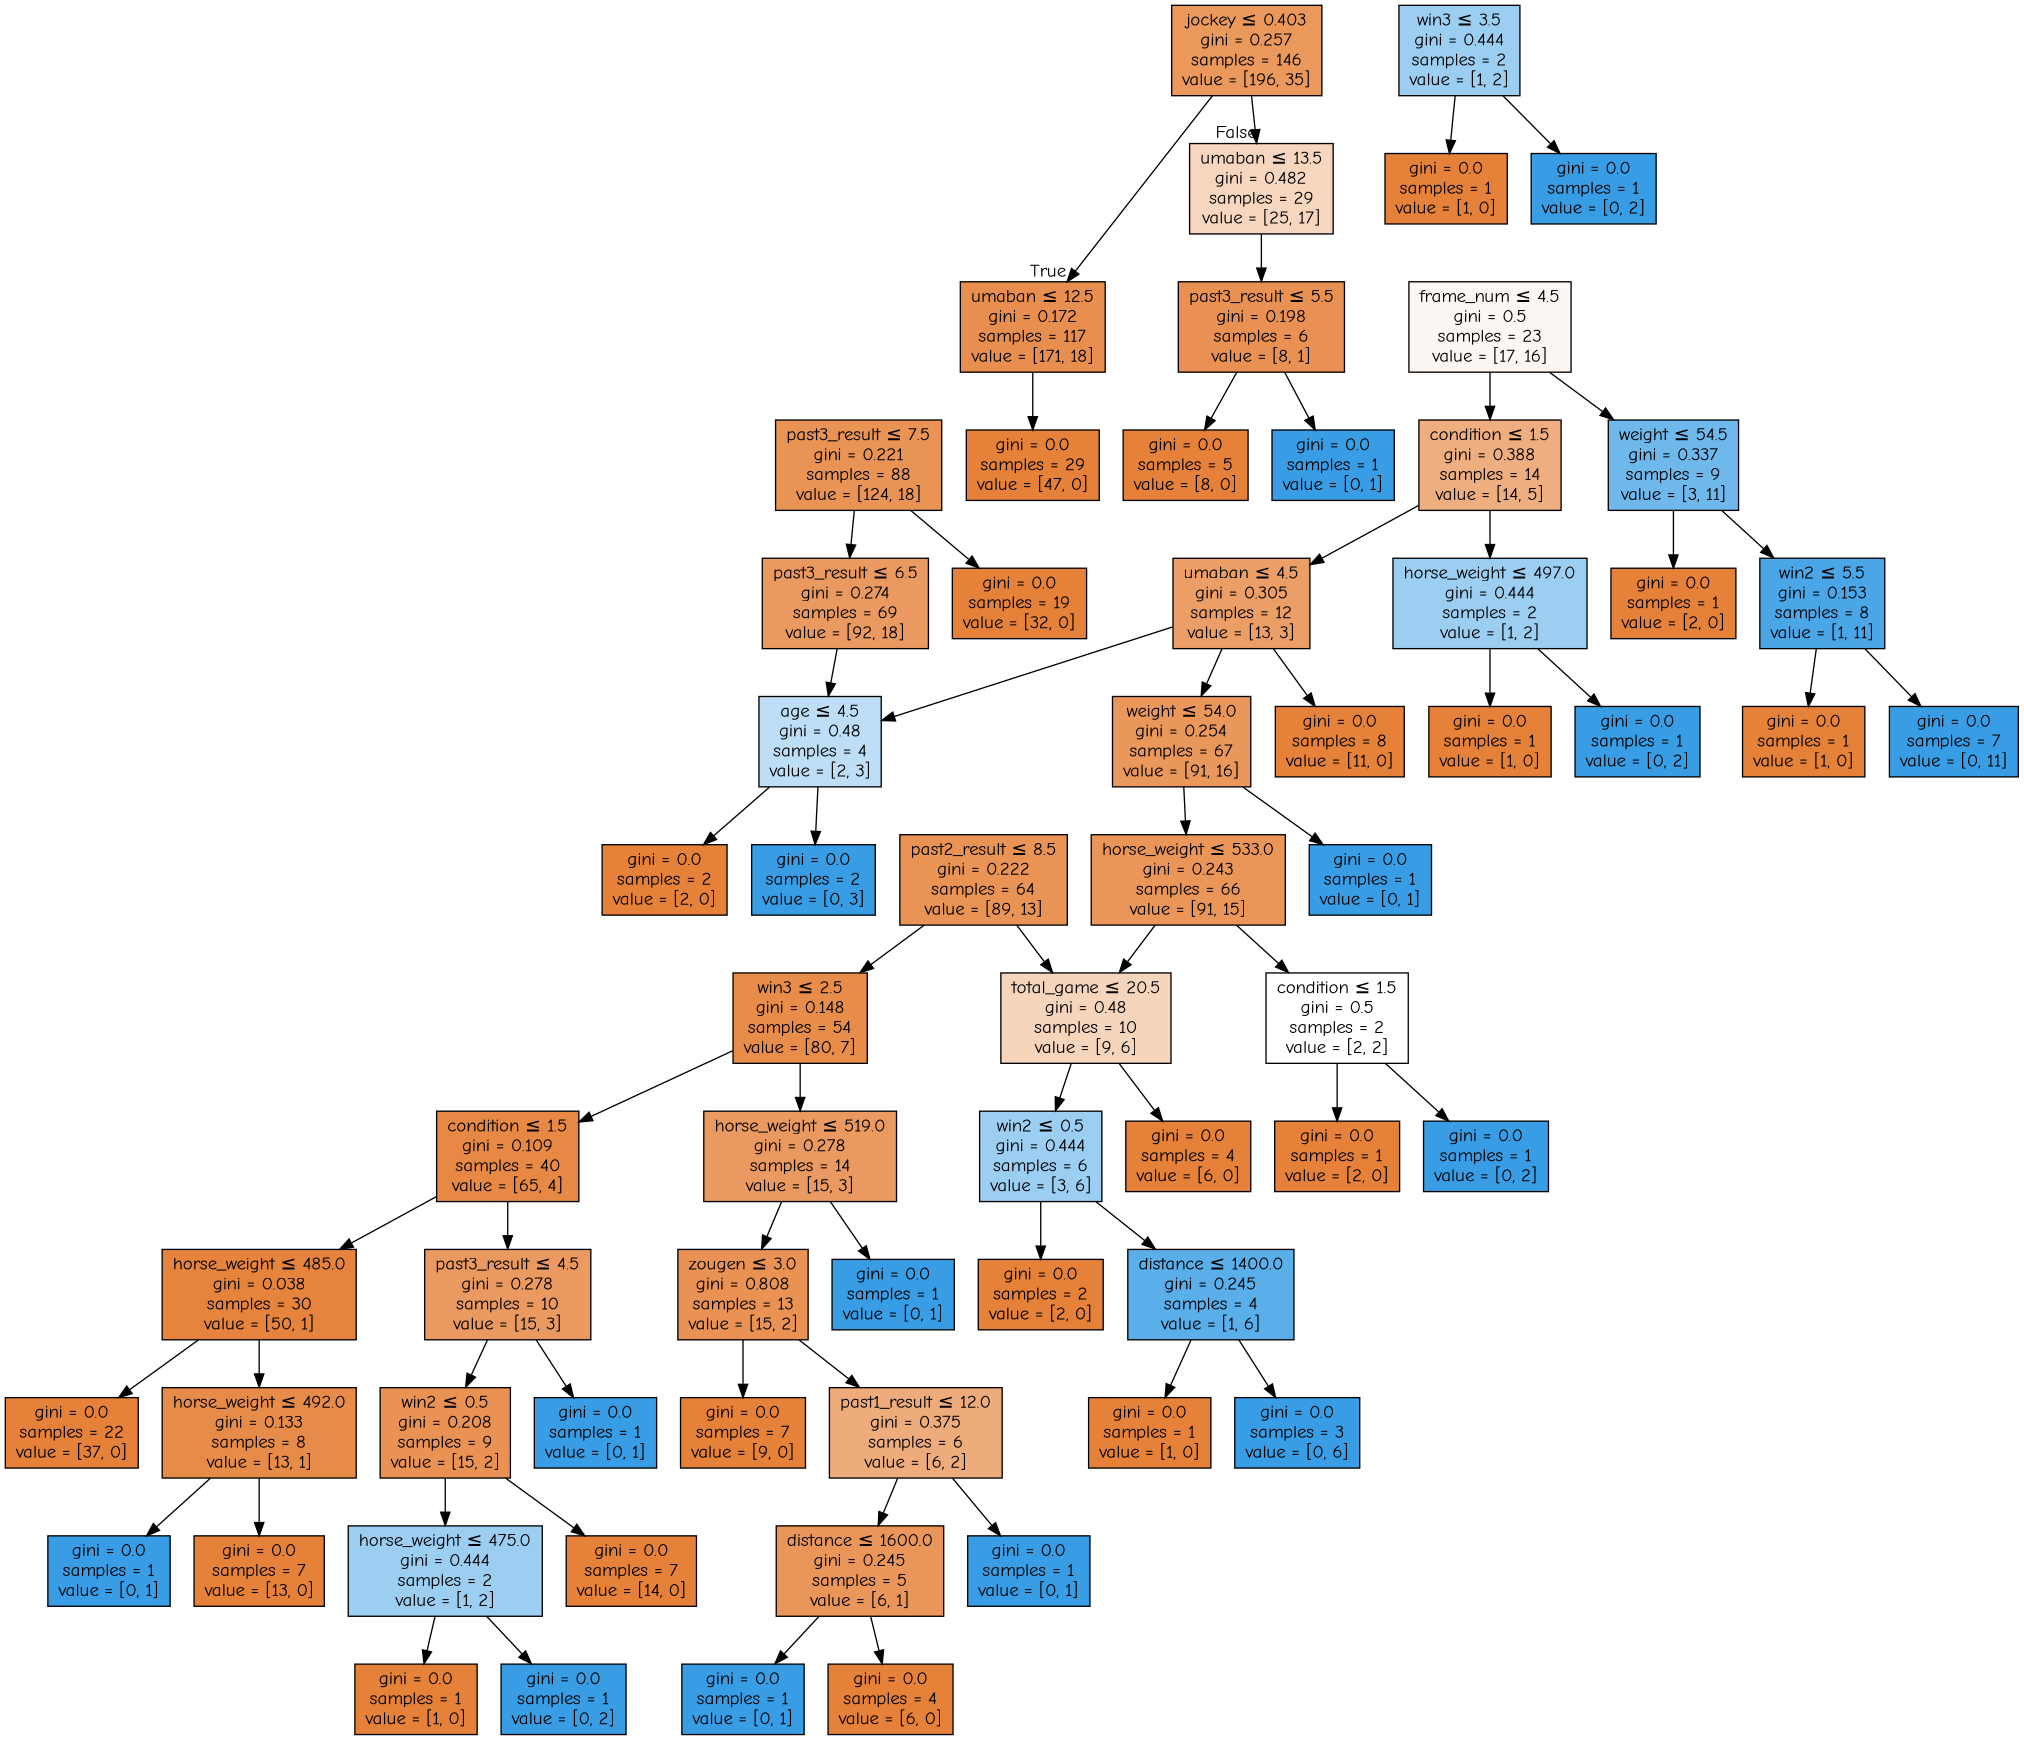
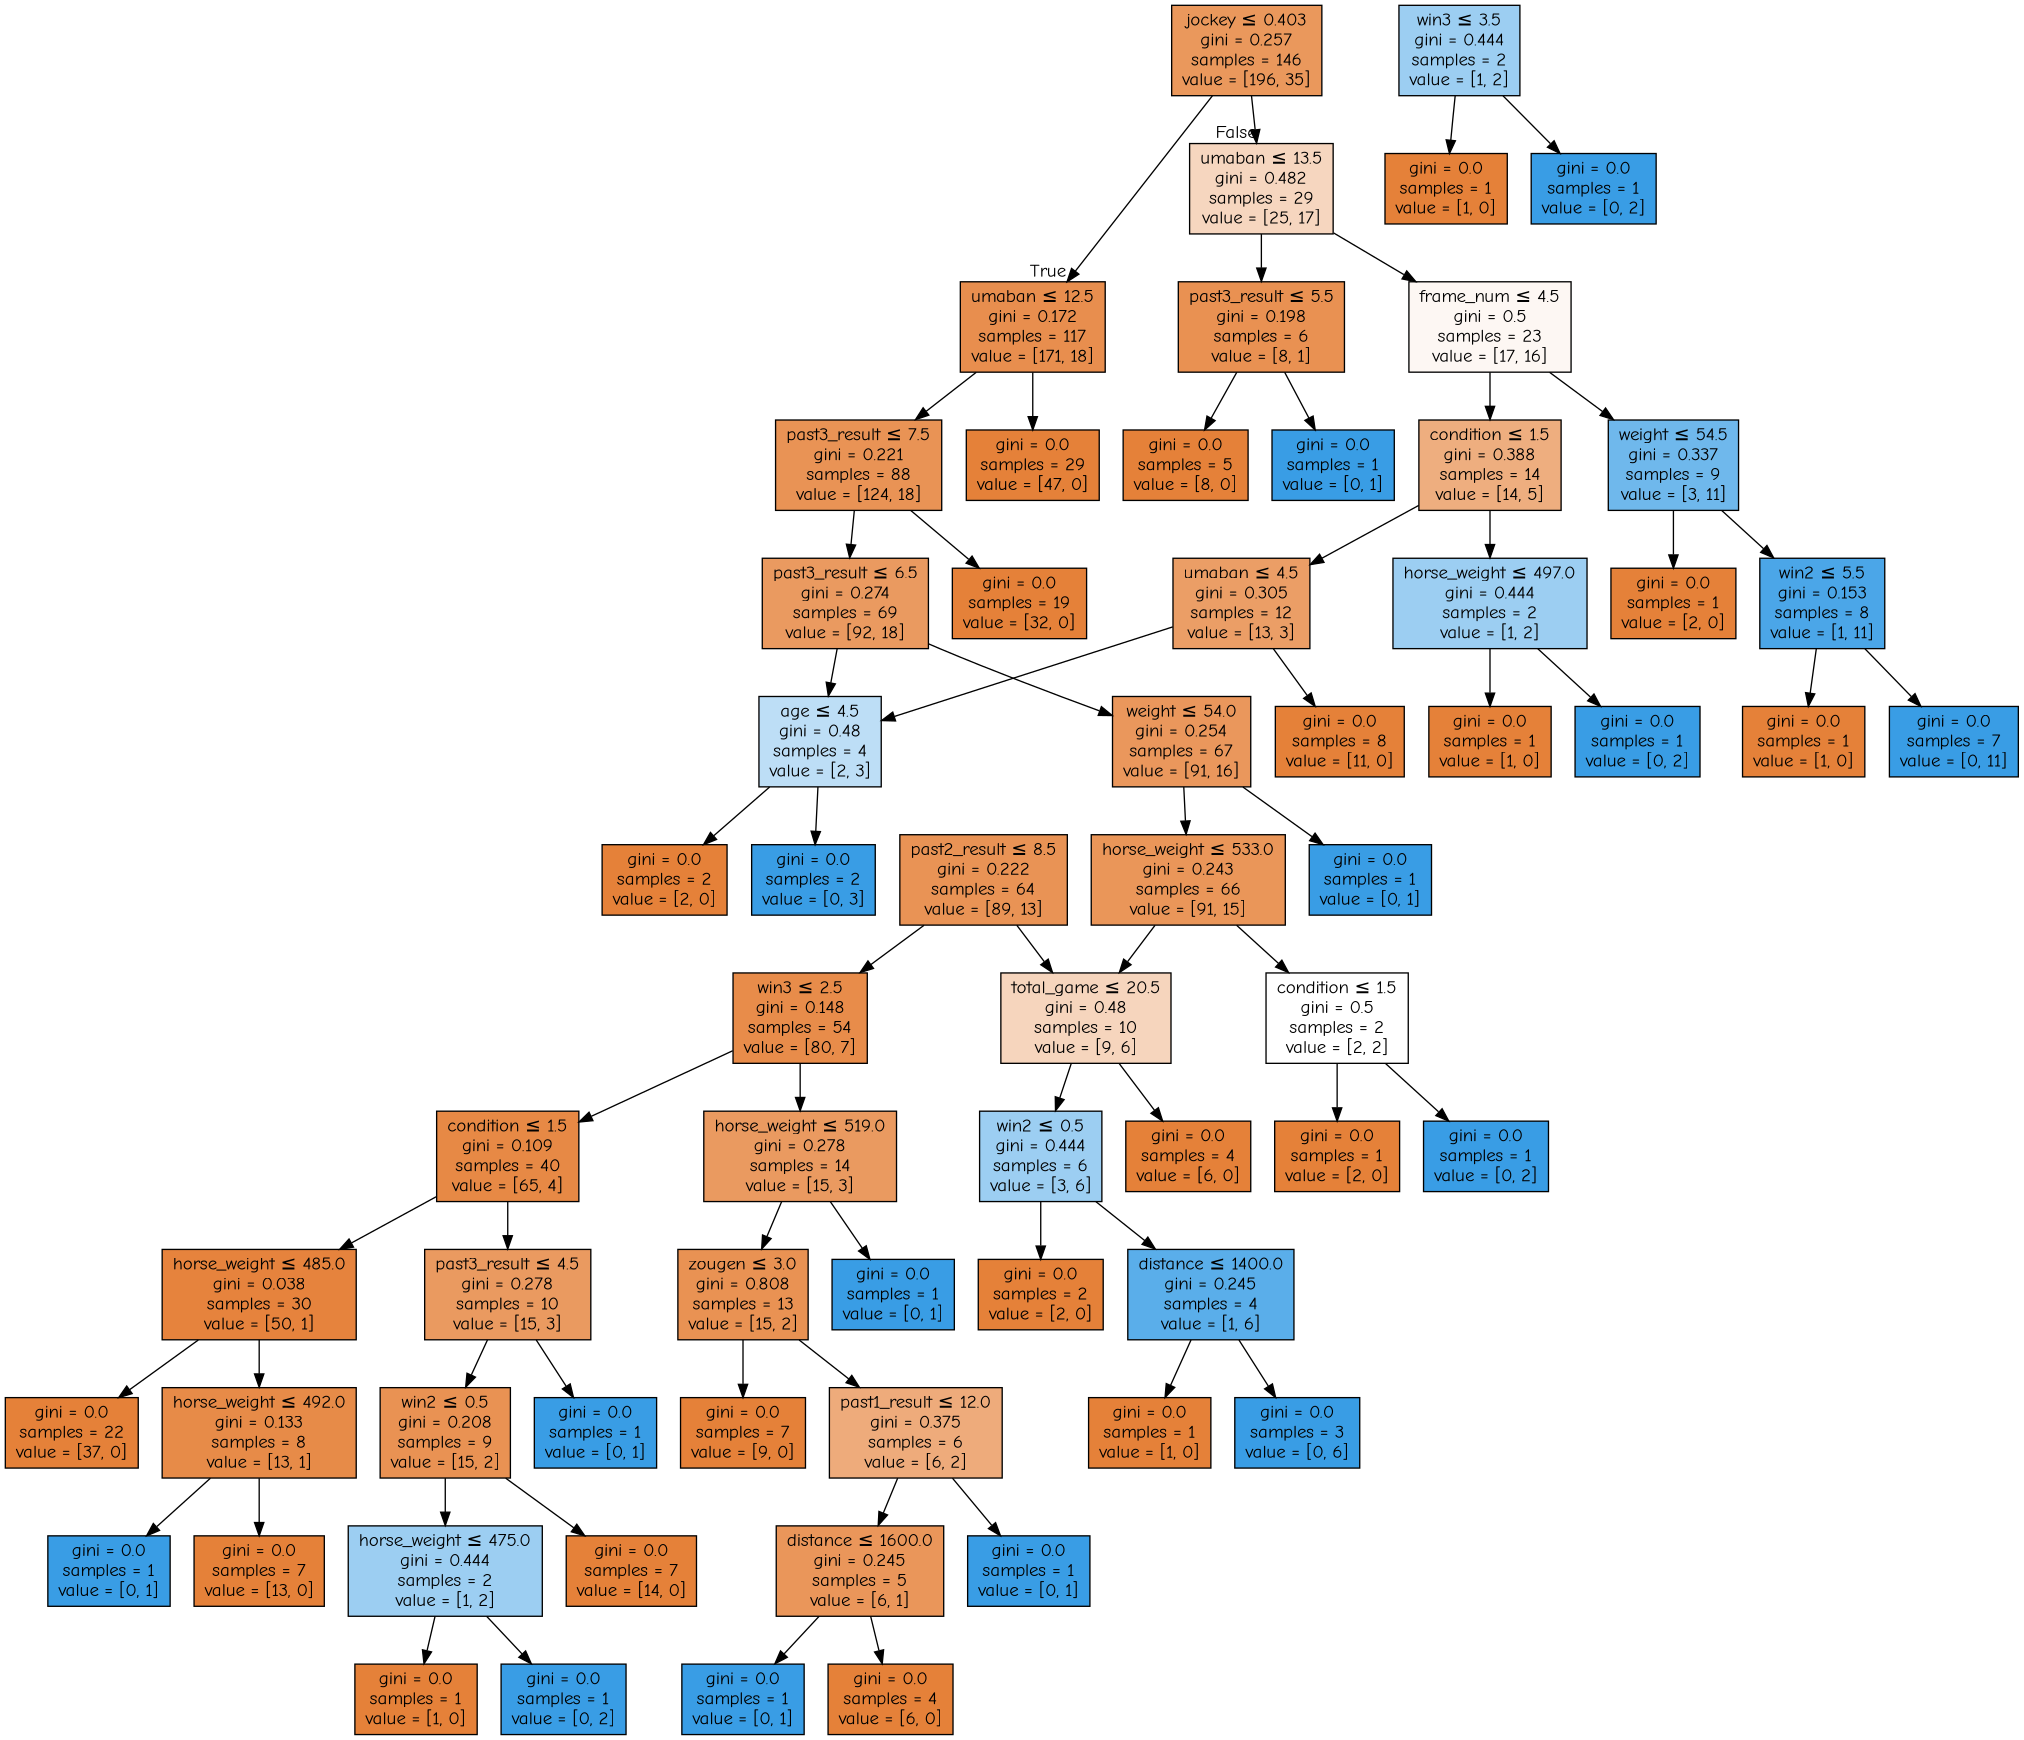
edge "umaban ≤ 13.5" -> "frame_num ≤ 4.5": added
edge "umaban ≤ 12.5" -> "past3_result ≤ 7.5": added
edge "umaban ≤ 4.5" -> "weight ≤ 54.0": now "past3_result ≤ 6.5" -> "weight ≤ 54.0"
